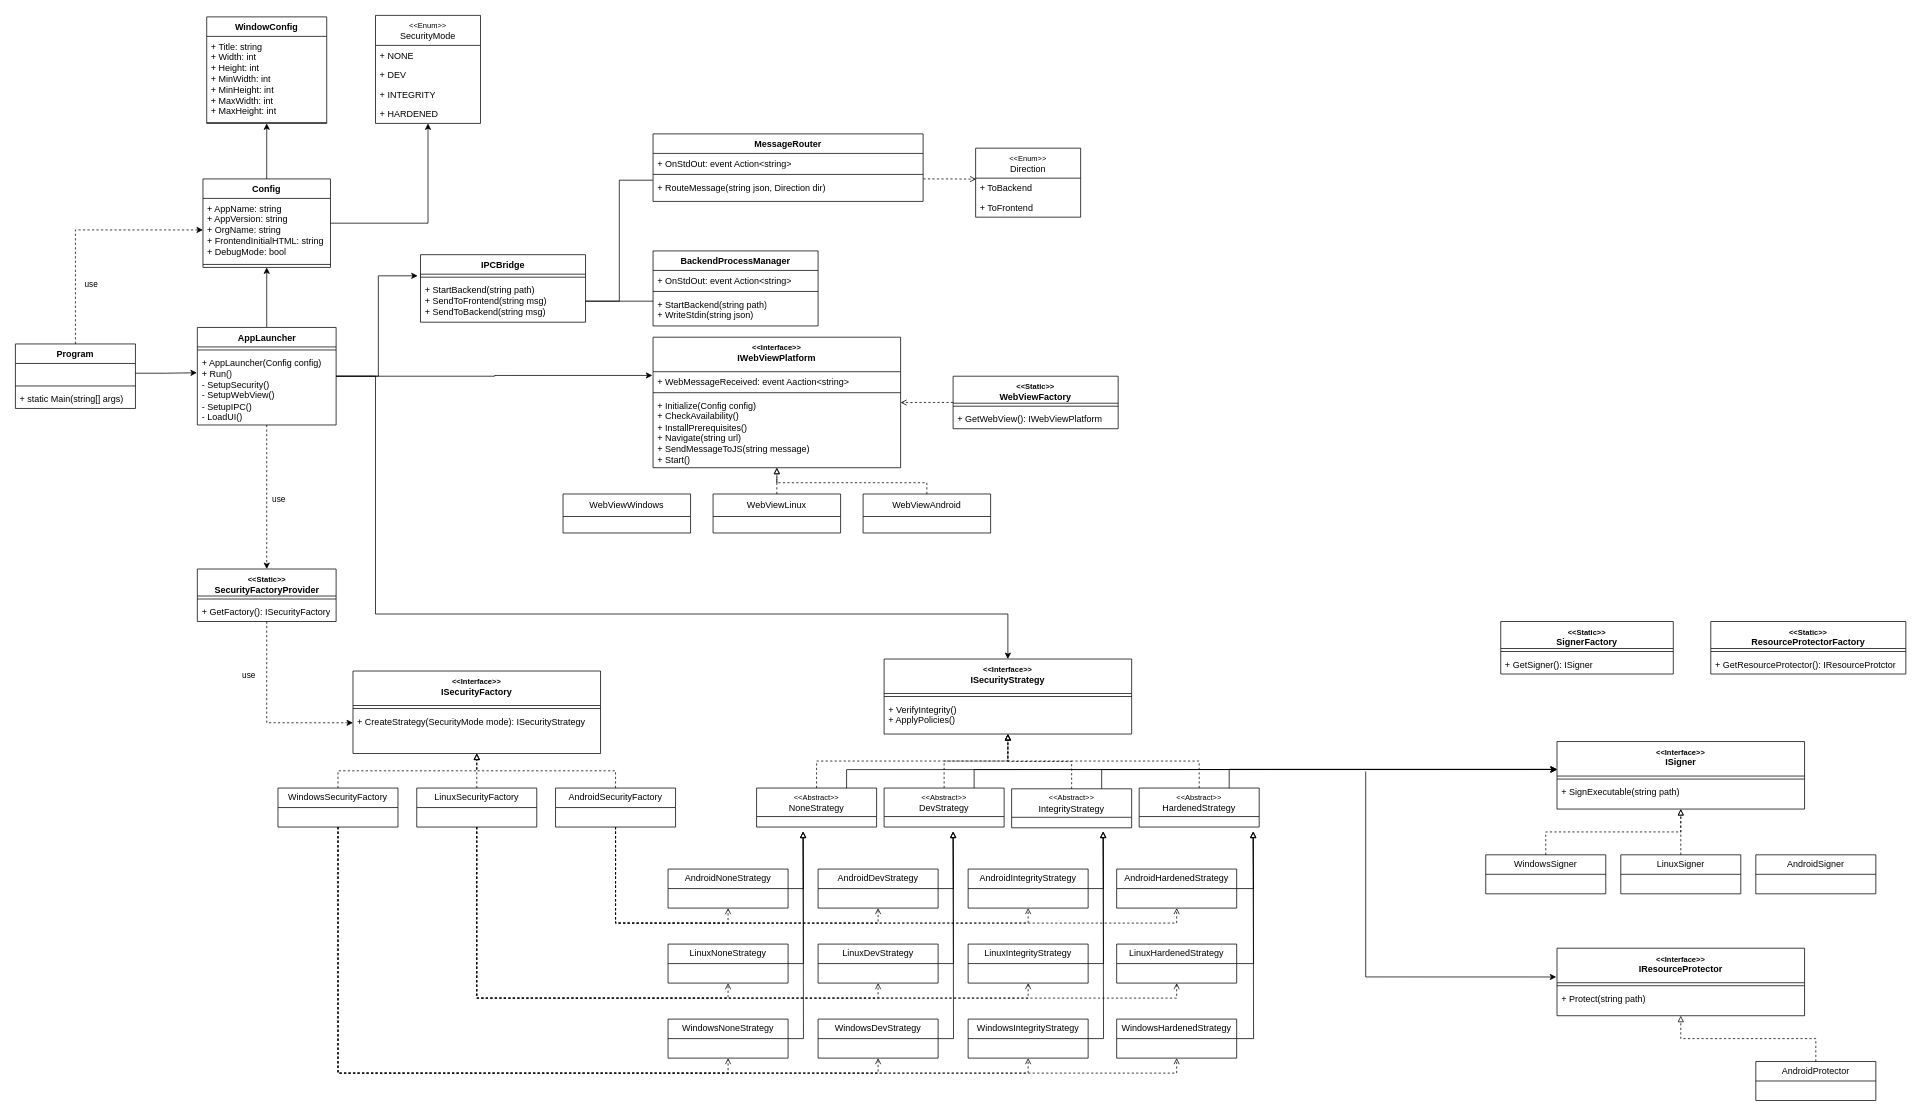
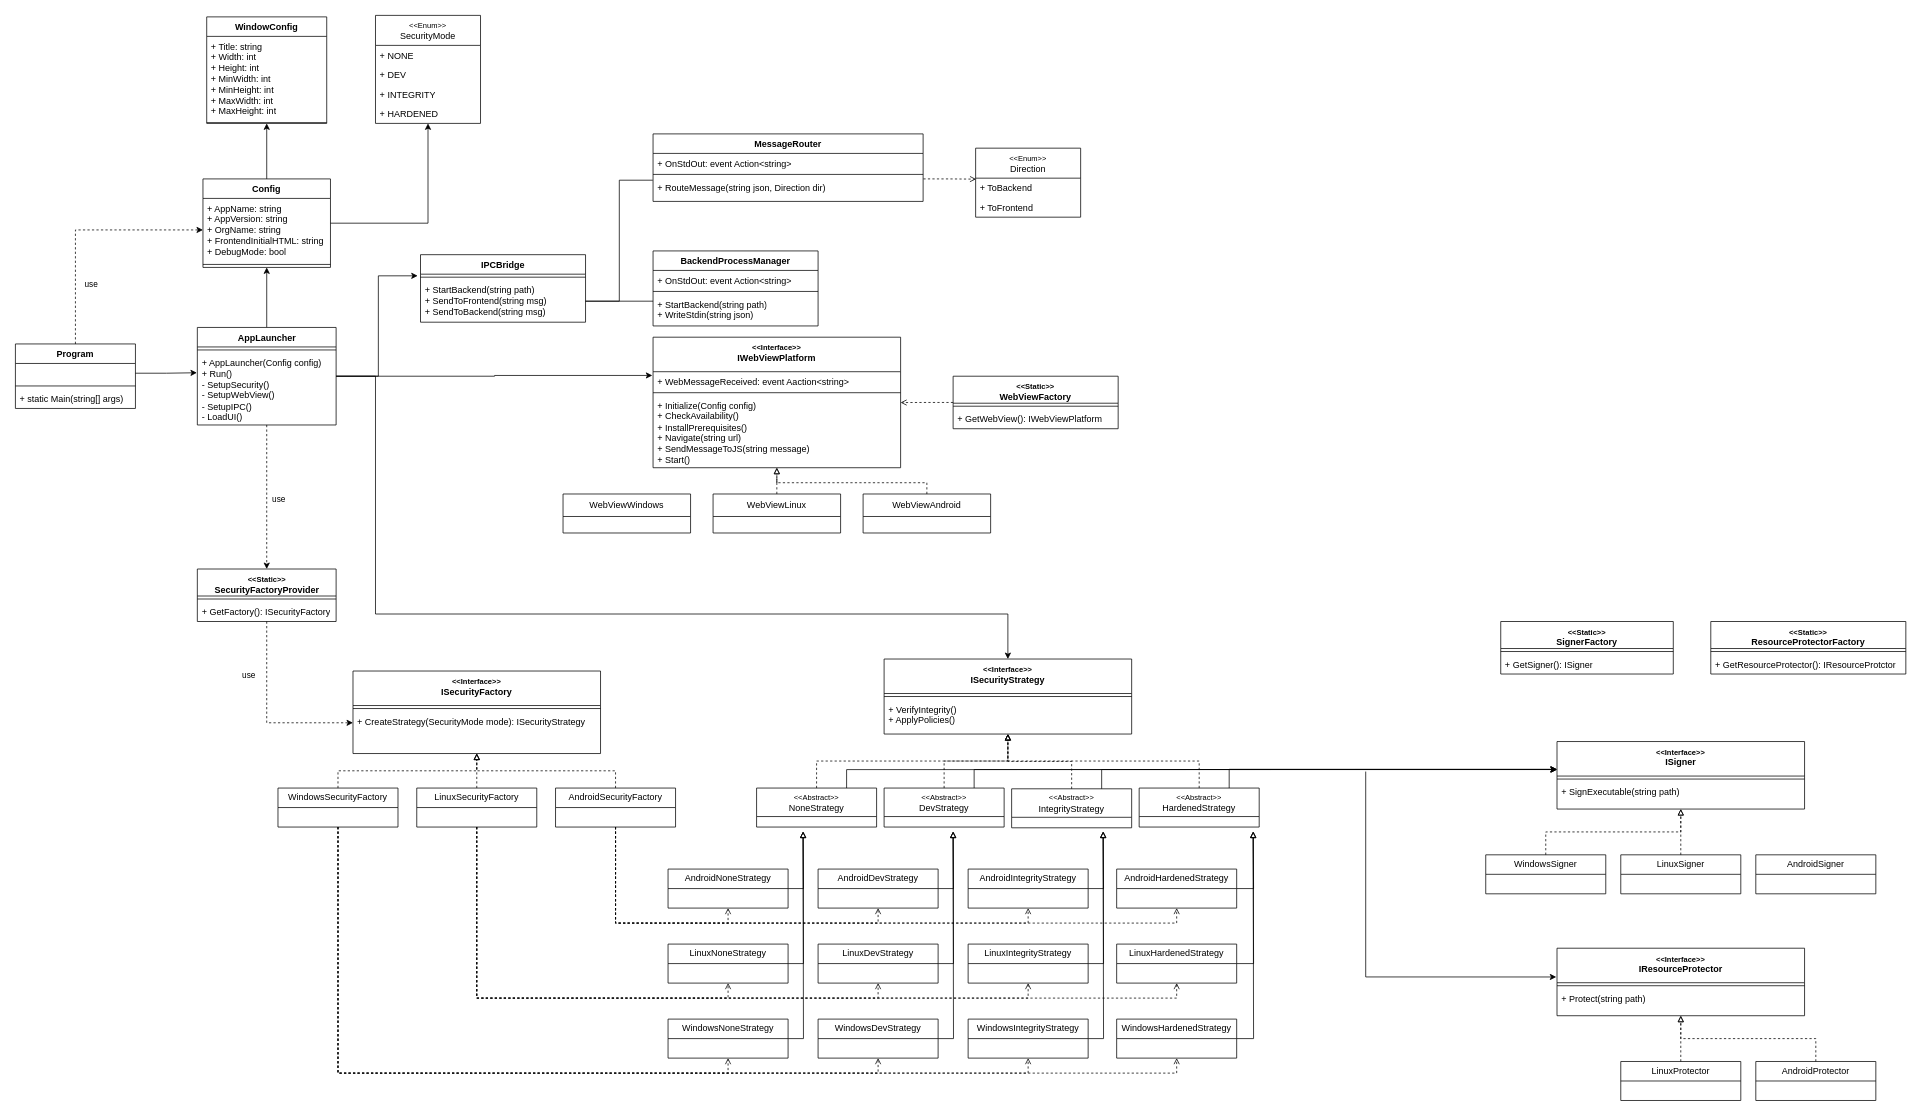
edge "LinuxProtector" -> "<<Interface>> IResourceProtector": added
node "LinuxProtector": added
